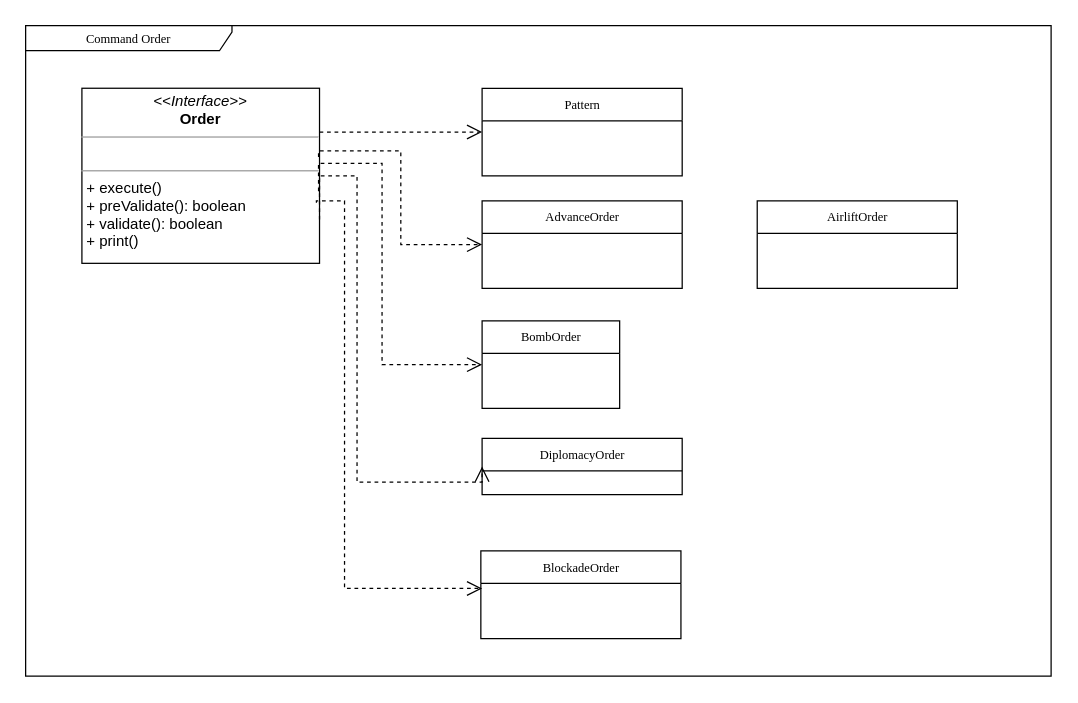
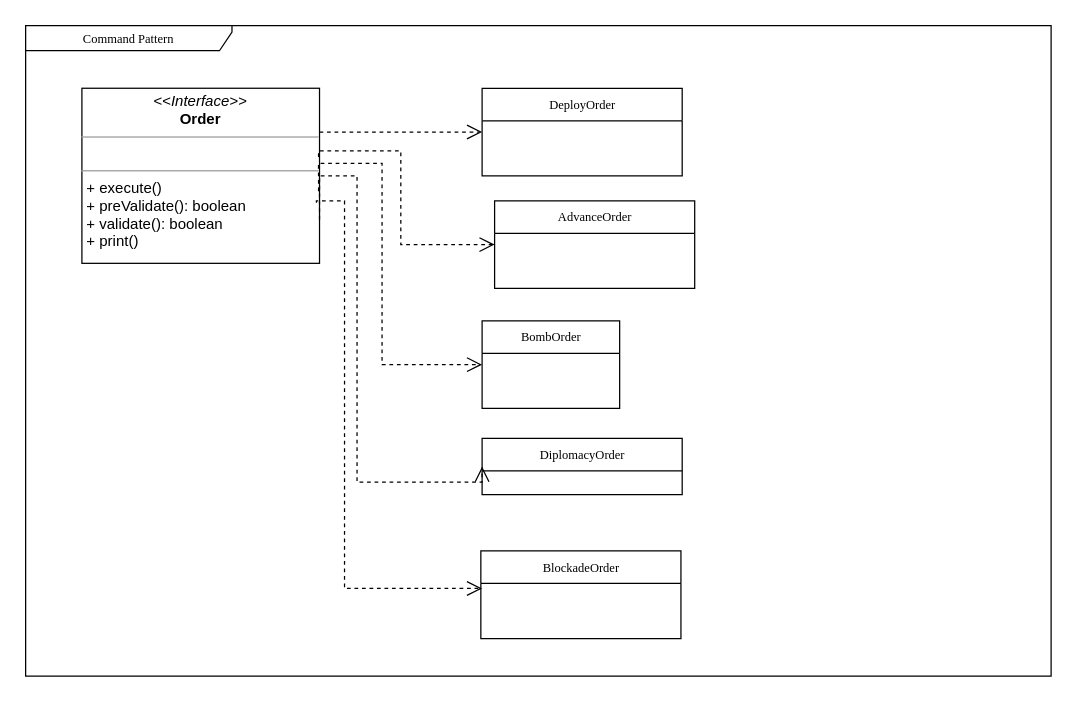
node "Command Order": label "Command Order" -> "Command Pattern"
node "Pattern": label "Pattern" -> "DeployOrder"
node "AdvanceOrder": moved (582, 244) -> (594, 244)
node "AirliftOrder": removed
